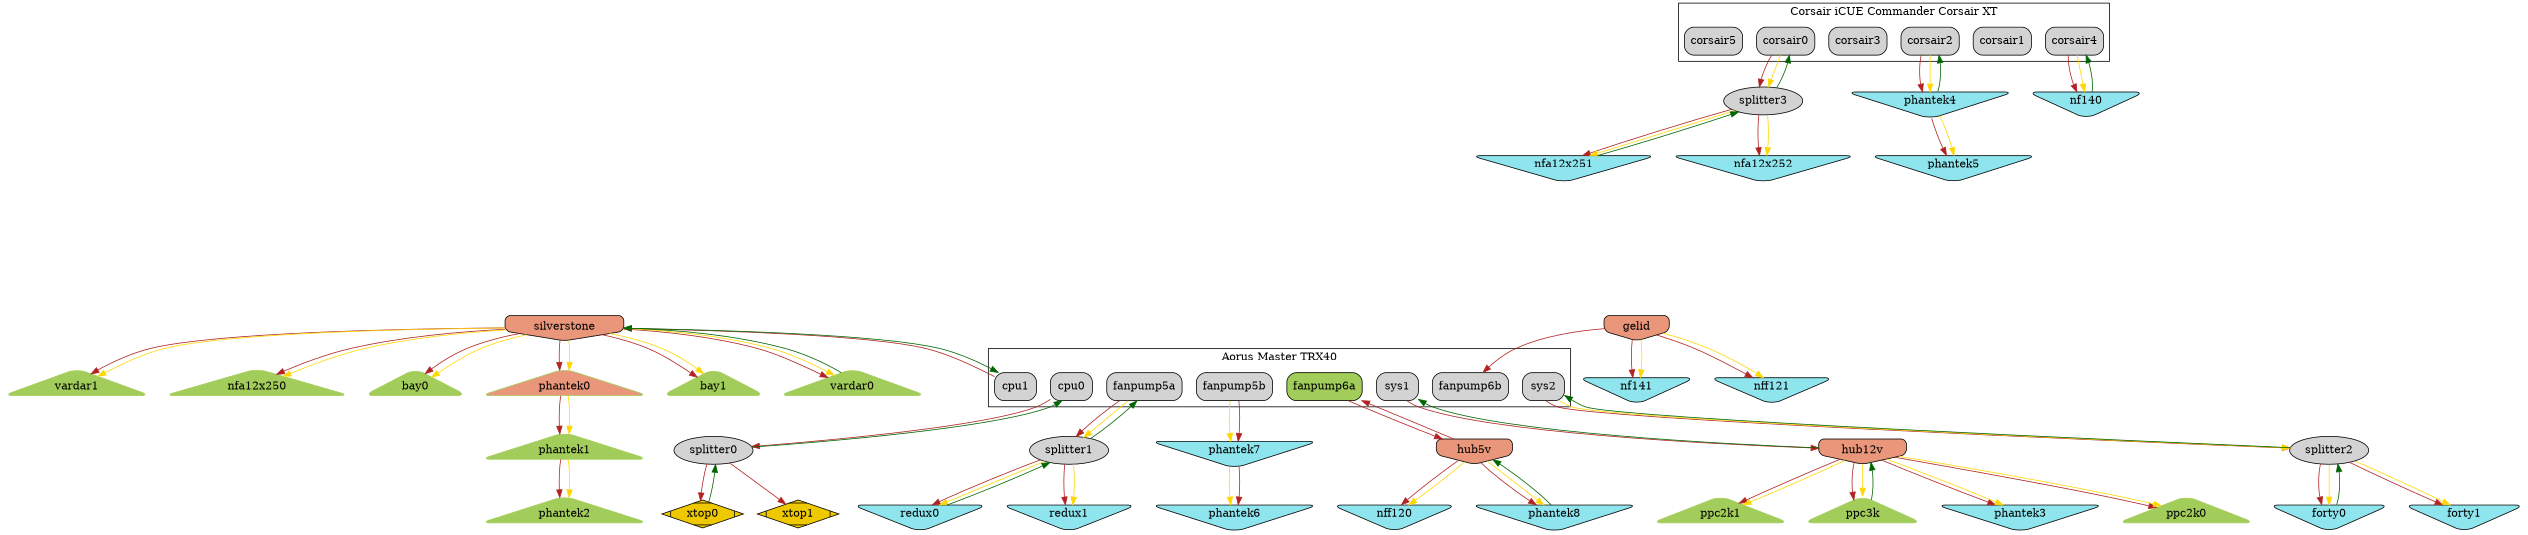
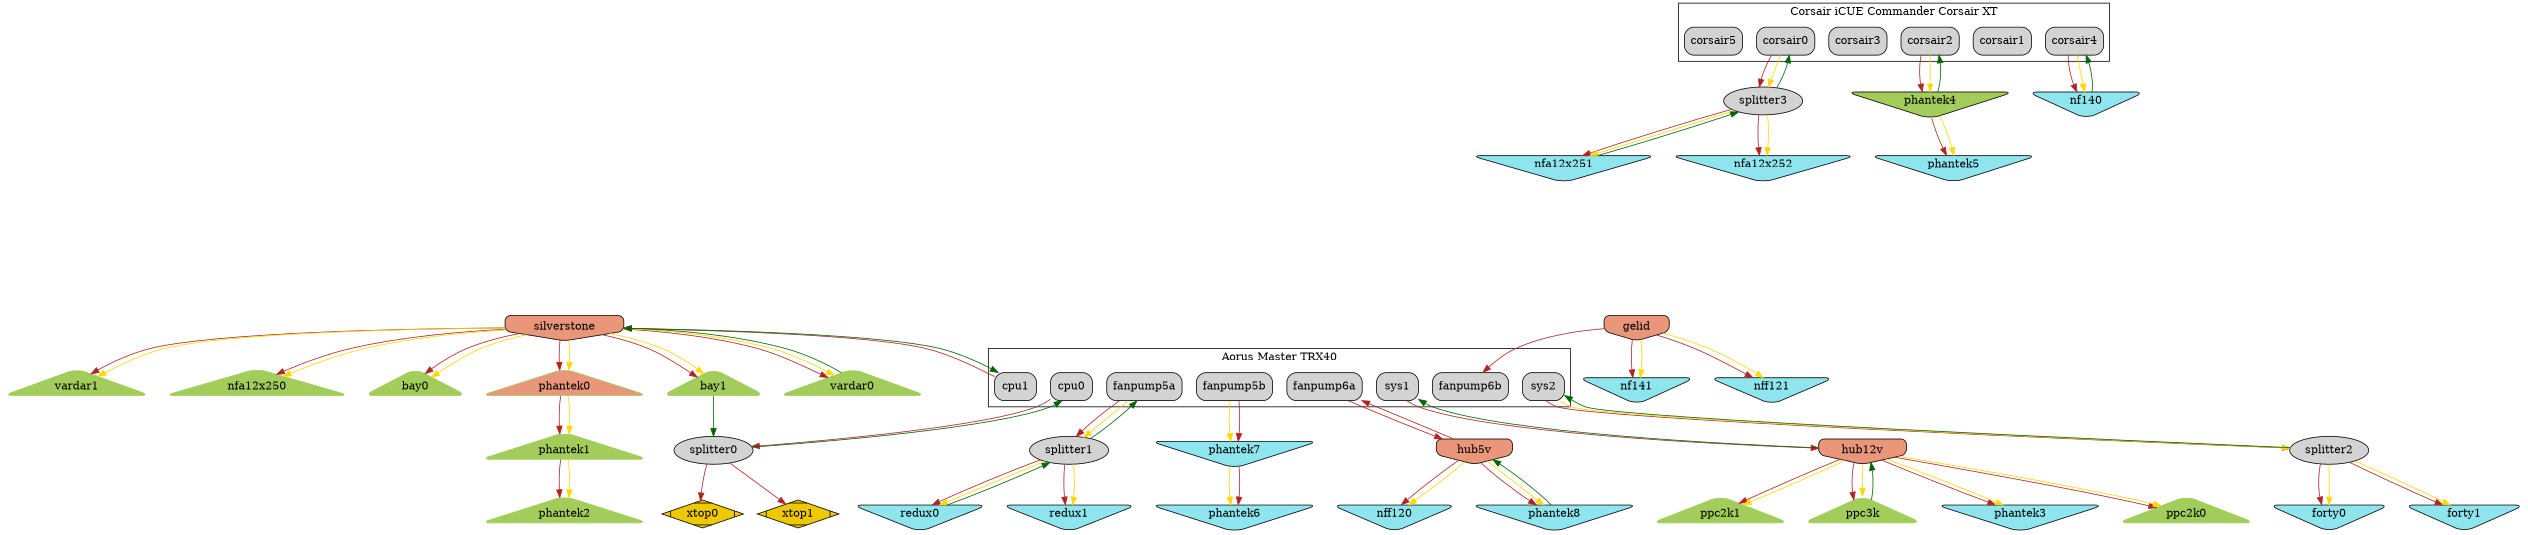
node "phantek4": fillcolor cadetblue2 -> darkolivegreen3
node "fanpump6a": fillcolor darkolivegreen3 -> lightgrey
edge "xtop0" -> "splitter0": now "bay1" -> "splitter0"
edge "forty0" -> "splitter2": removed
